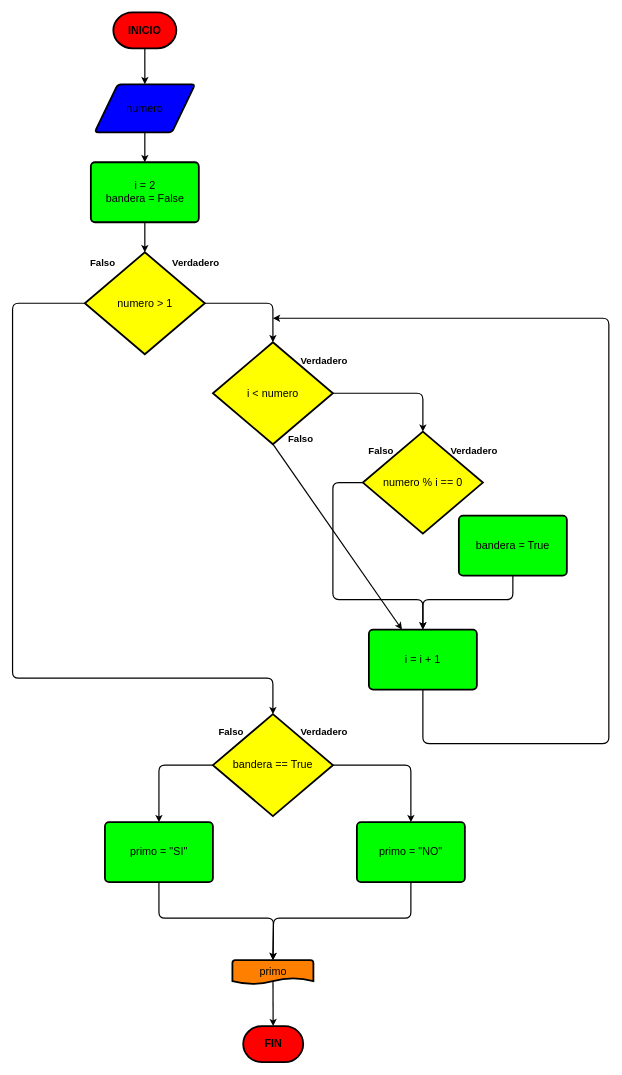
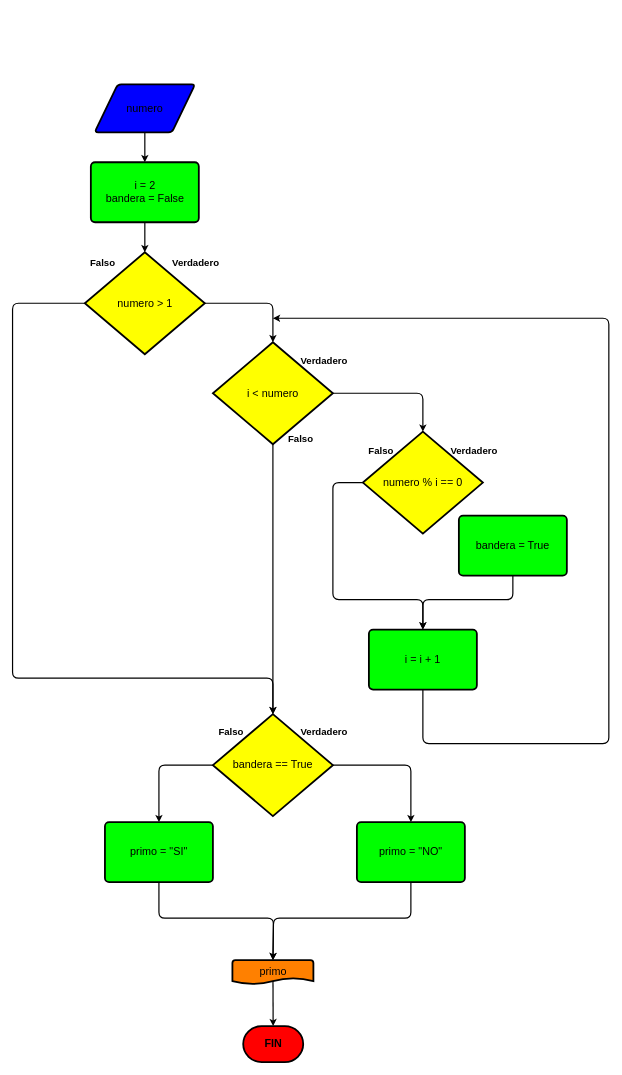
node "INICIO": removed
edge "INICIO" -> "numero": removed
edge "i < numero" -> "i = i + 1": now "i < numero" -> "bandera == True"
